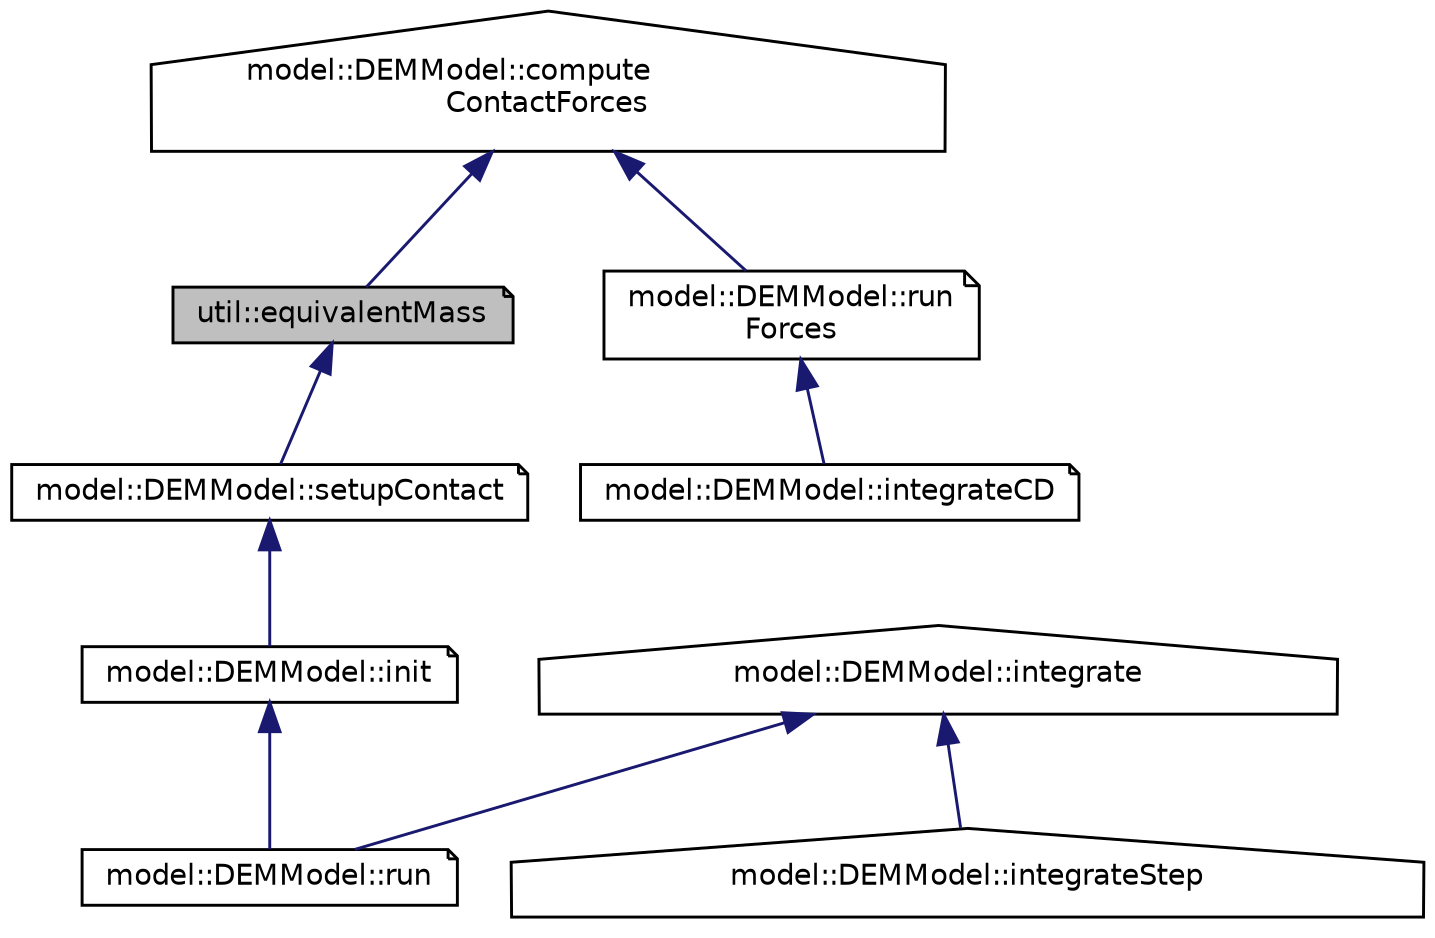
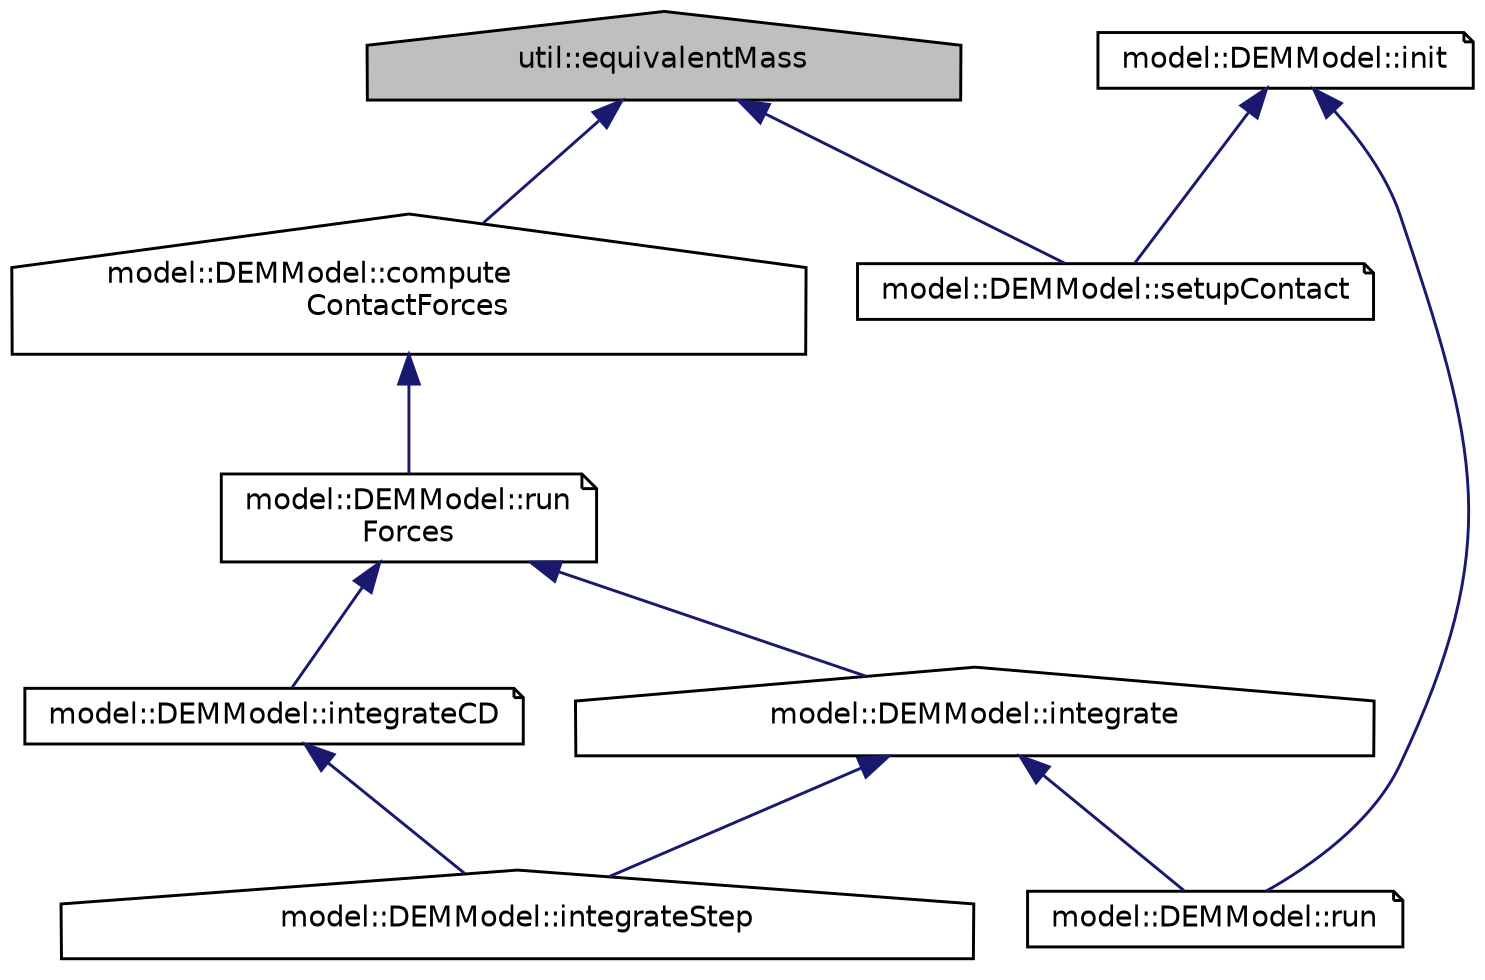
edge "util::equivalentMass" -> "model::DEMModel::compute ContactForces": reversed
node "util::equivalentMass": shape note -> house
edge "model::DEMModel::init" -> "model::DEMModel::setupContact": reversed
edge "model::DEMModel::integrate" -> "model::DEMModel::run Forces": added
edge "model::DEMModel::integrateStep" -> "model::DEMModel::integrateCD": added
